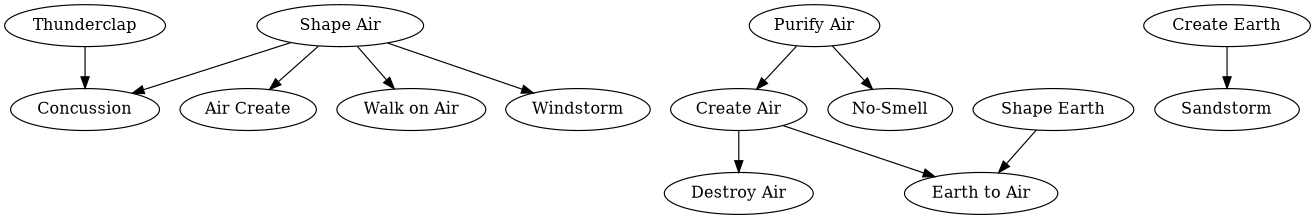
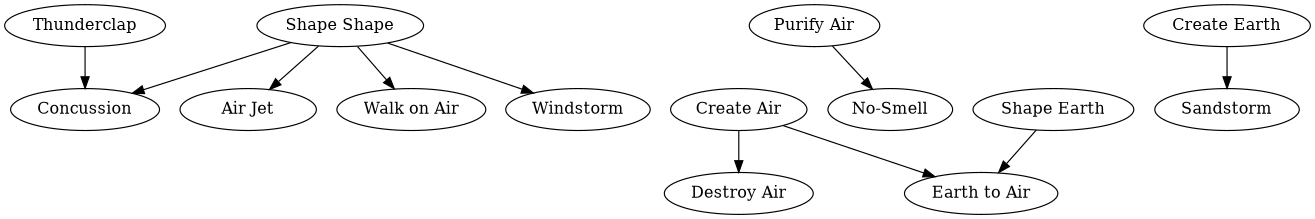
node "Shape Air": label "Shape Air" -> "Shape Shape"
edge "Purify Air" -> "Create Air": removed
node "Air Create": label "Air Create" -> "Air Jet"
